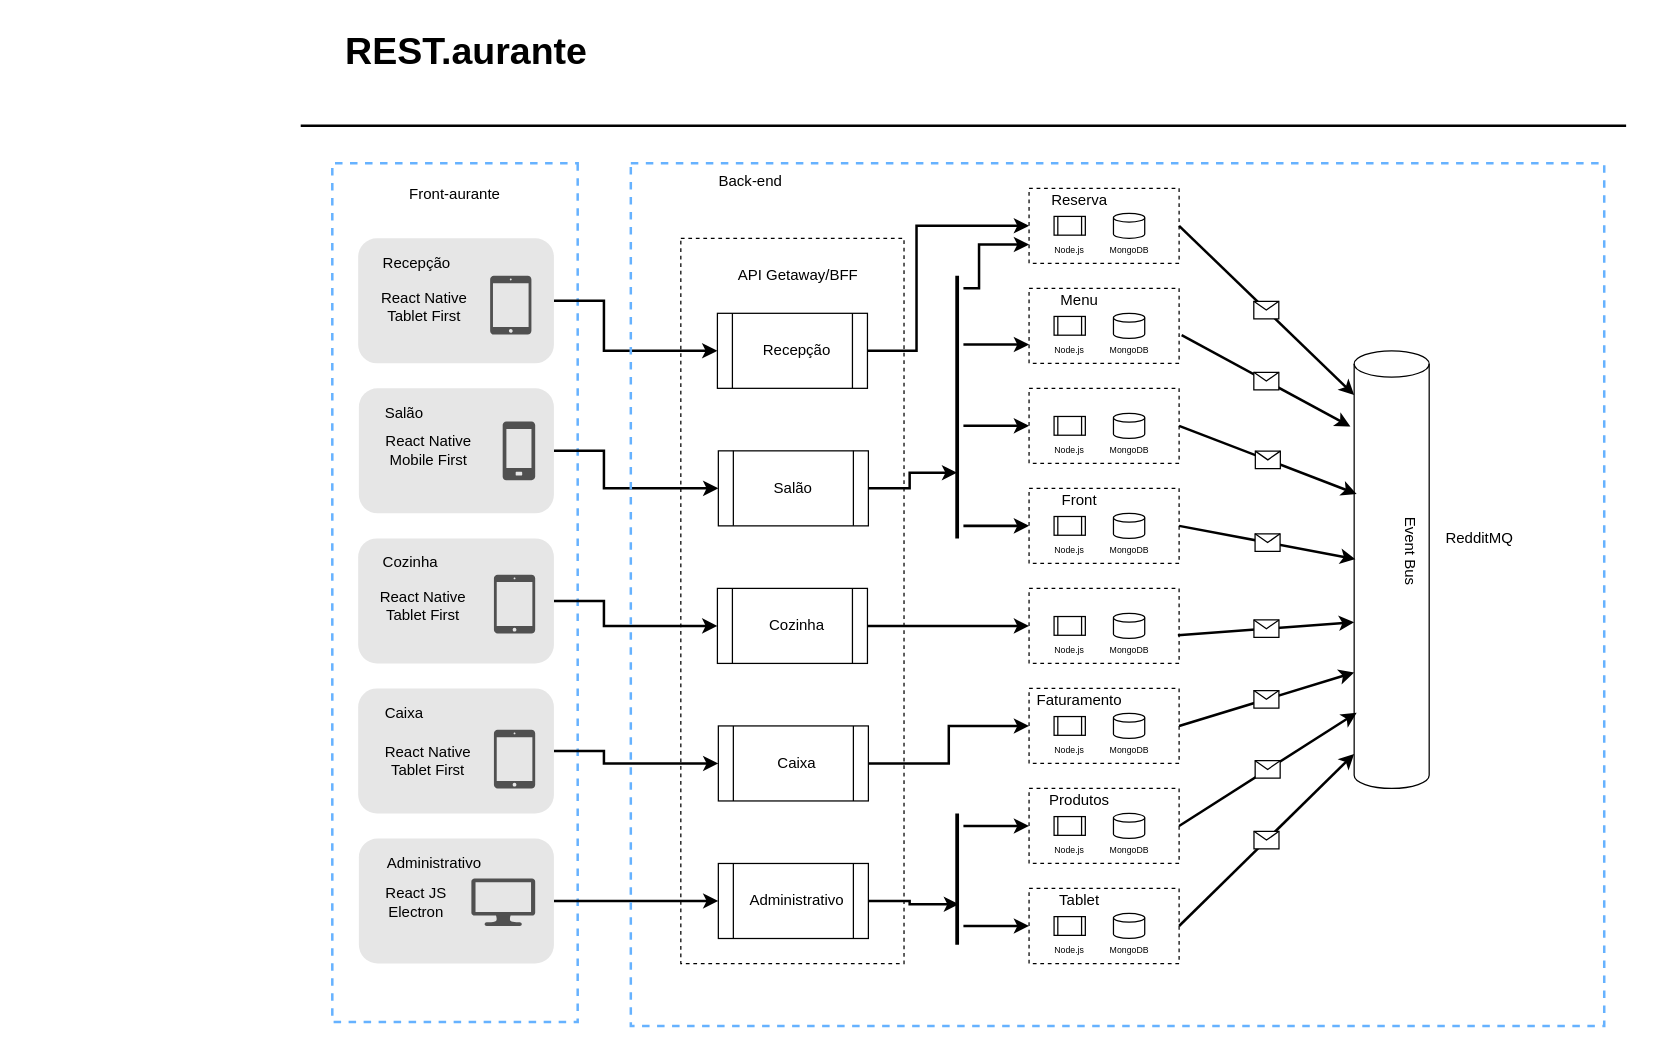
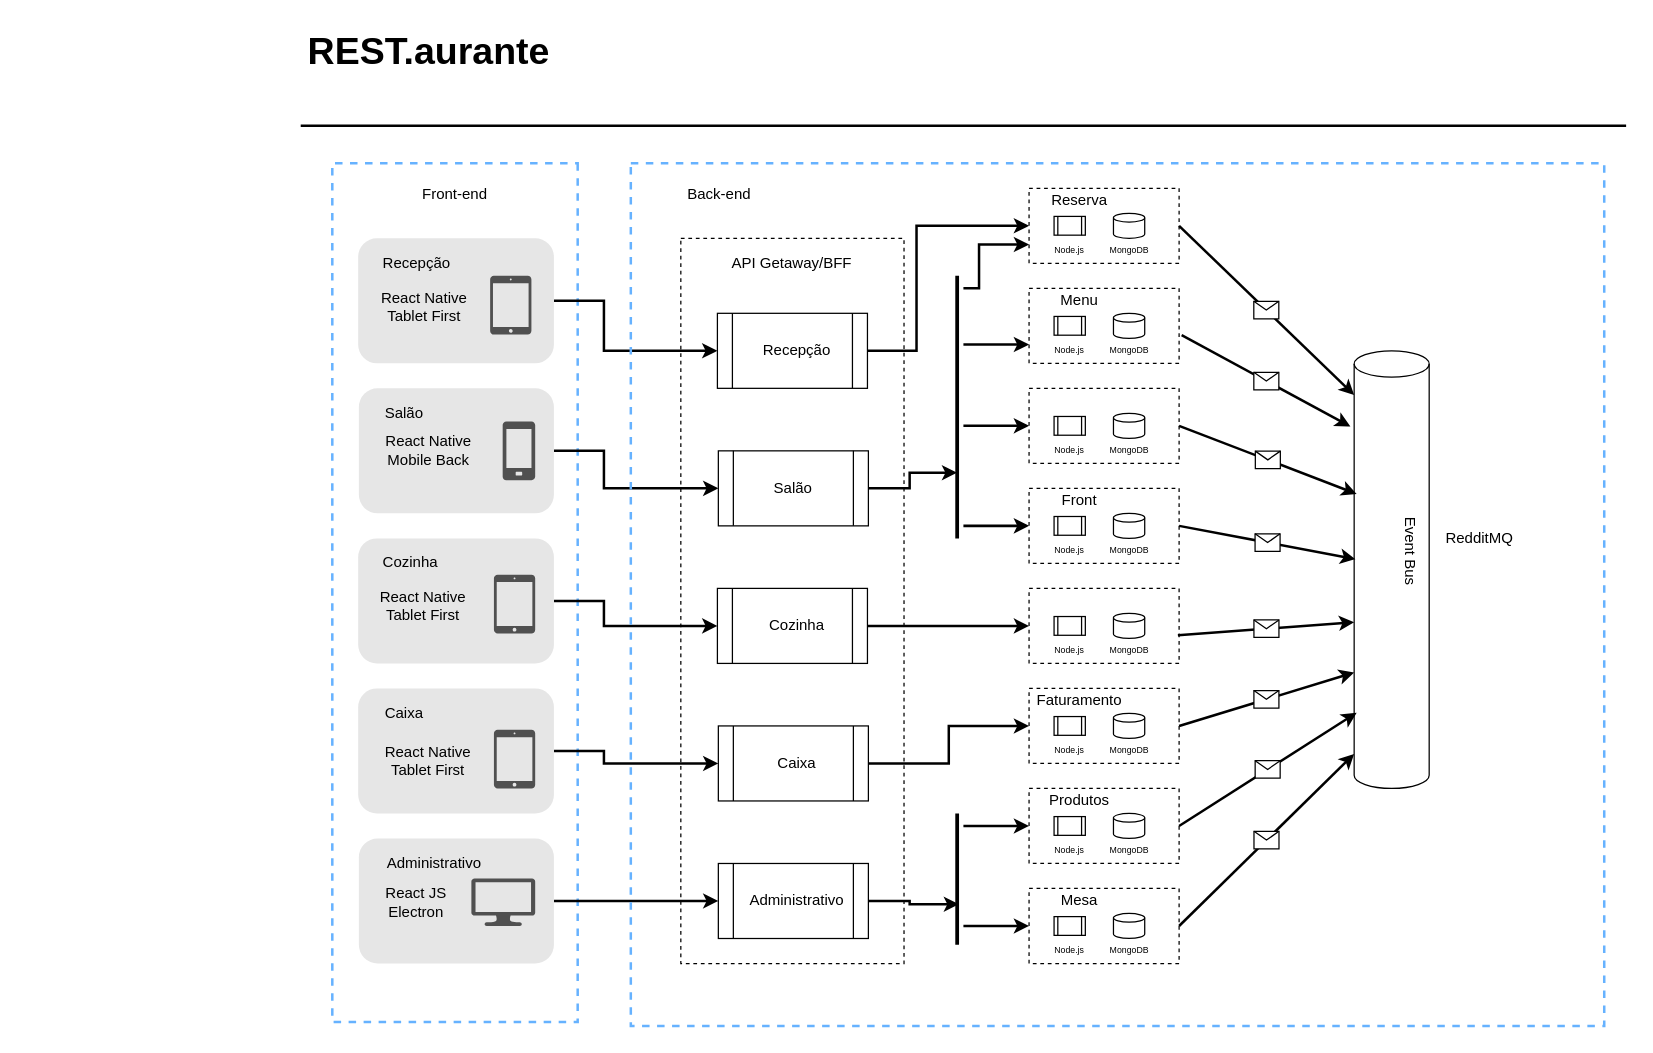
node "REST.aurante": moved (474, 51) -> (437, 51)
node "Back-end": moved (751, 182) -> (719, 194)
node "Front-aurante": label "Front-aurante" -> "Front-end"
node "API Getaway/BFF": moved (798, 276) -> (792, 263)
node "React Native Mobile First": label "React Native Mobile First" -> "React Native Mobile Back"
node "Tablet": label "Tablet" -> "Mesa"
